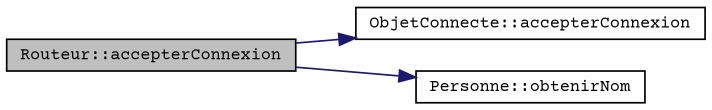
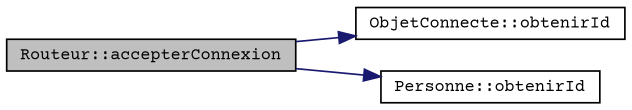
node "ObjetConnecte::accepterConnexion": label "ObjetConnecte::accepterConnexion" -> "ObjetConnecte::obtenirId"
node "Personne::obtenirNom": label "Personne::obtenirNom" -> "Personne::obtenirId"
